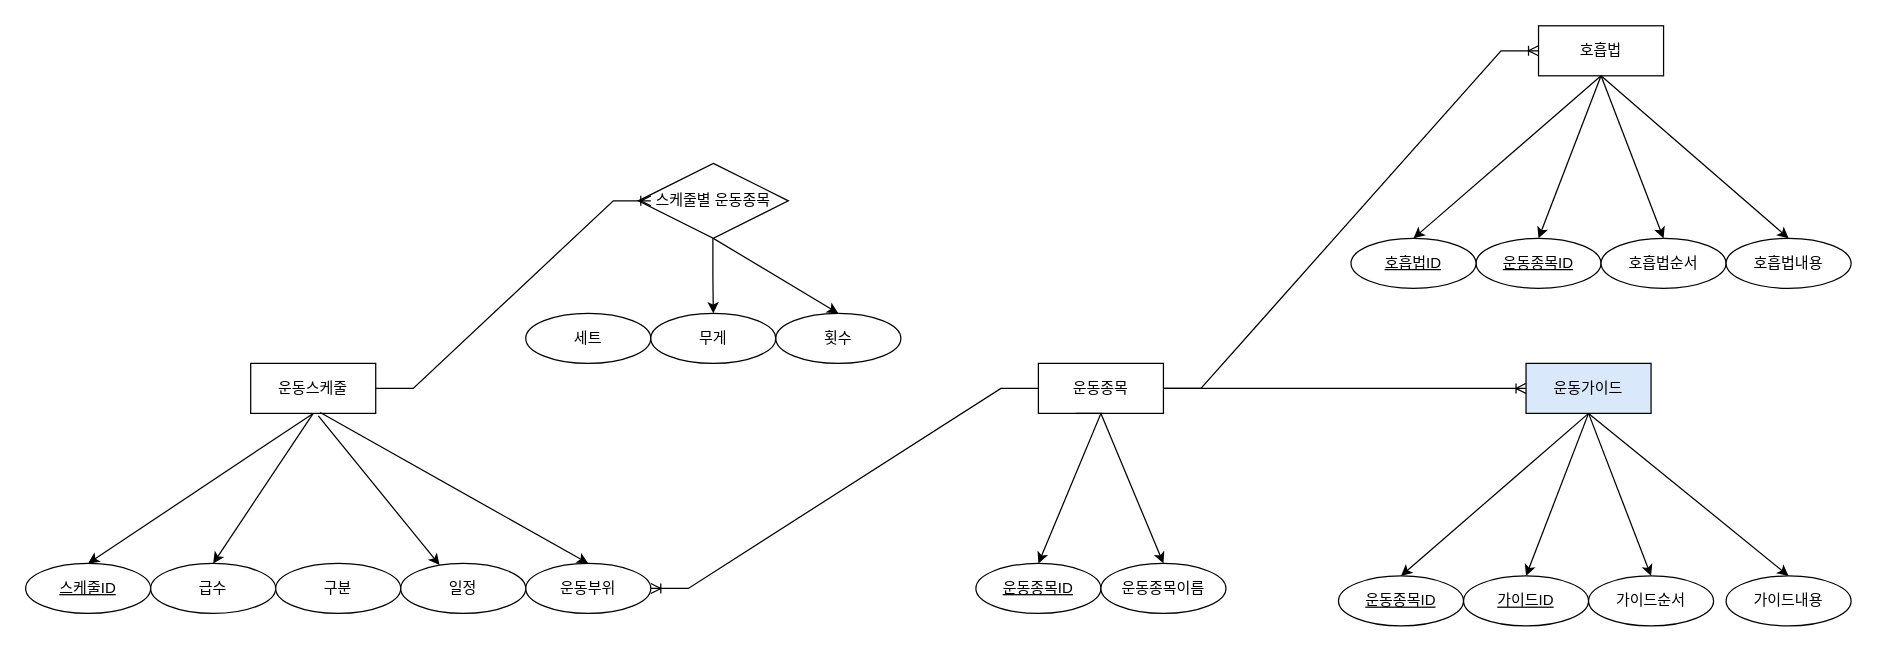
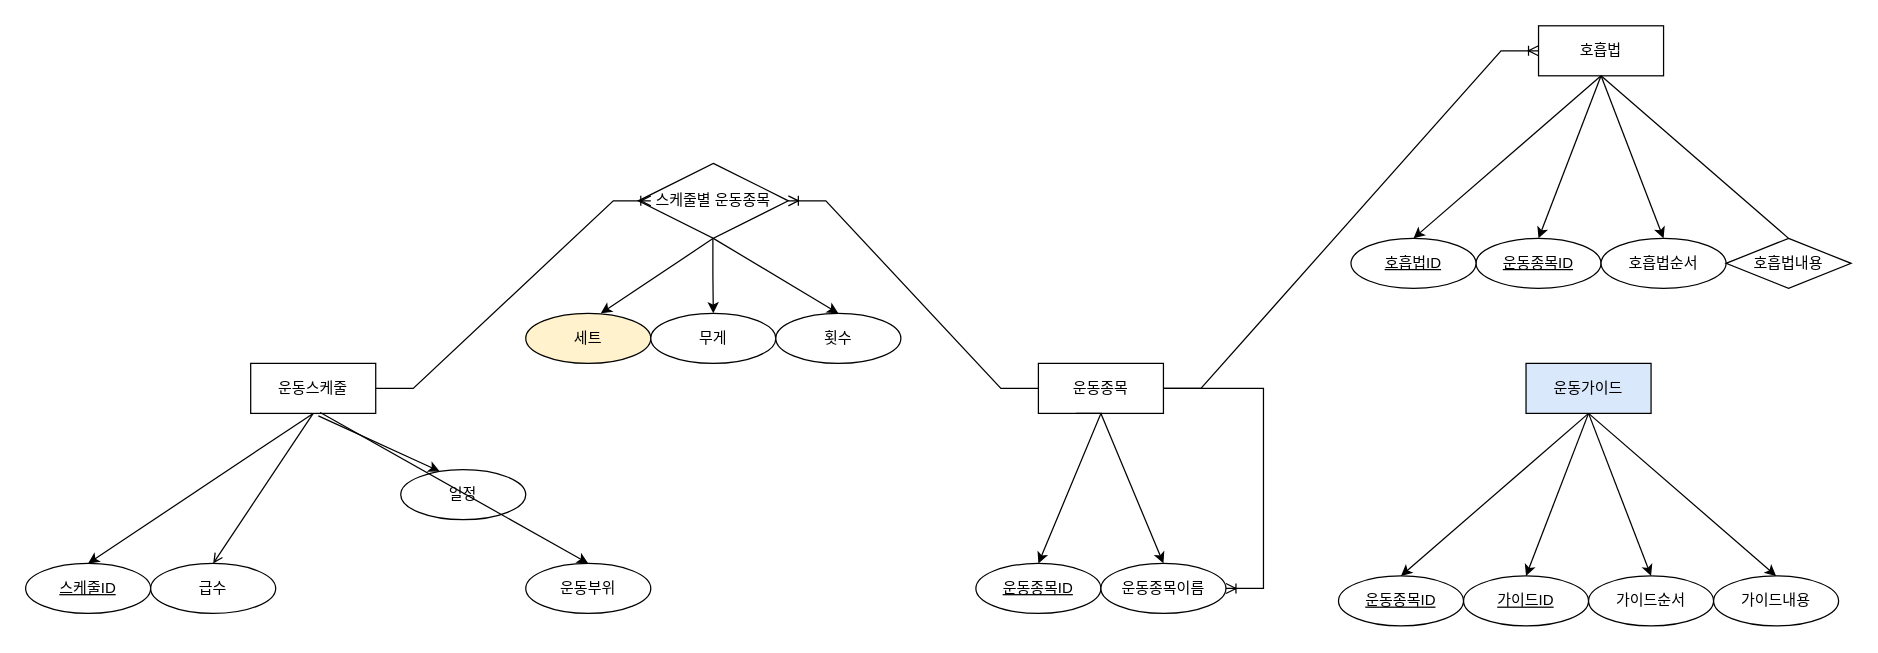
edge "호흡법" -> "호흡법내용": arrowhead classic -> none
node "호흡법내용": shape ellipse -> diamond
edge "스케줄별 운동종목" -> "세트": added
node "세트": fillcolor #ffffff -> #fff2cc
edge "운동종목" -> "운동가이드": now "운동종목" -> "운동종목이름"
edge "운동종목" -> "운동부위": now "운동종목" -> "스케줄별 운동종목"
edge "운동스케줄" -> "급수": arrowhead classic -> open
node "구분": removed
node "일정": moved (463, 588) -> (463, 494)
node "가이드내용": moved (1788, 601) -> (1776, 601)
